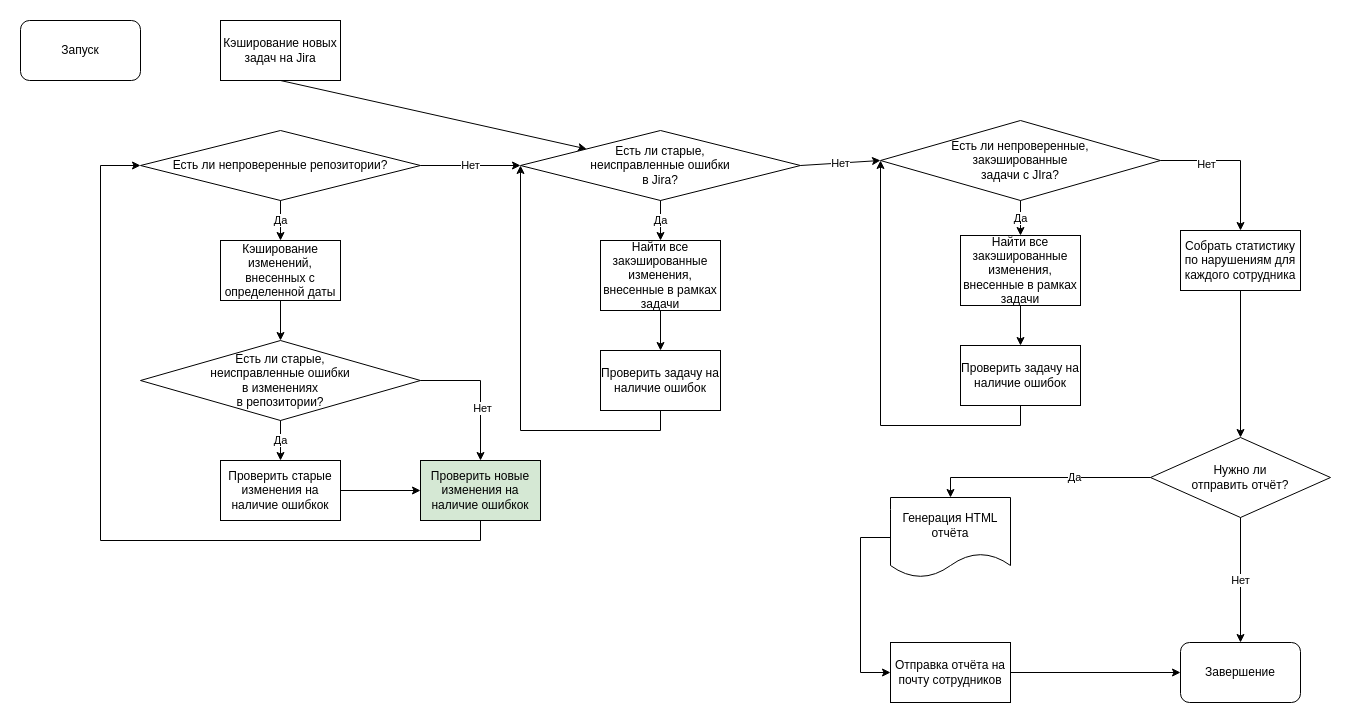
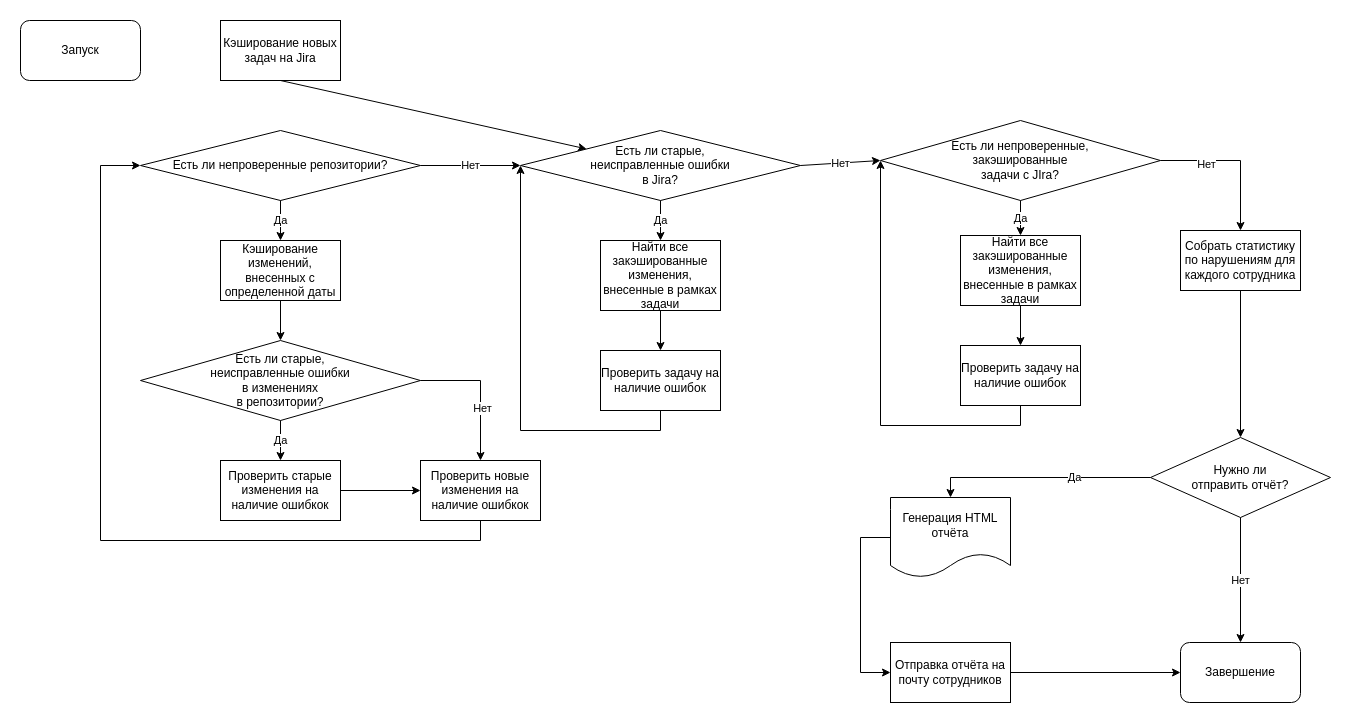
node "Проверить новые изменения на наличие ошибкок": fillcolor #d5e8d4 -> #ffffff
